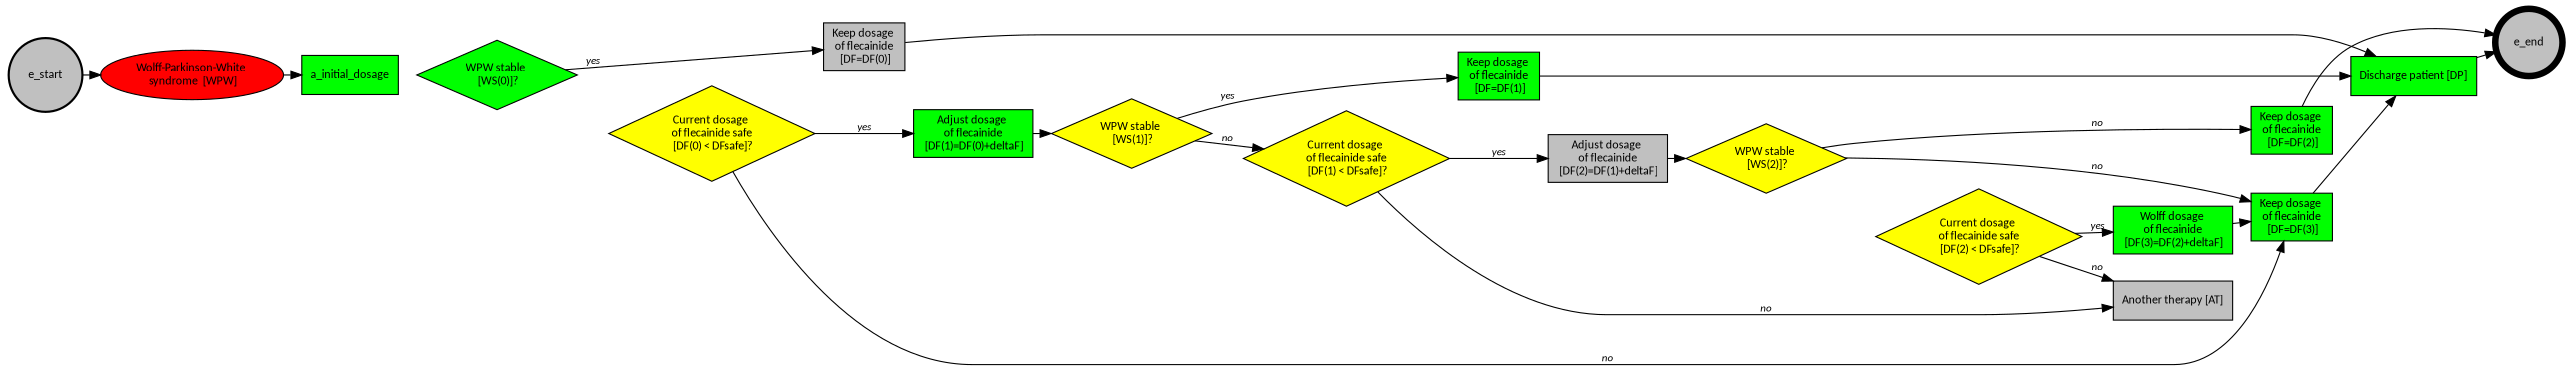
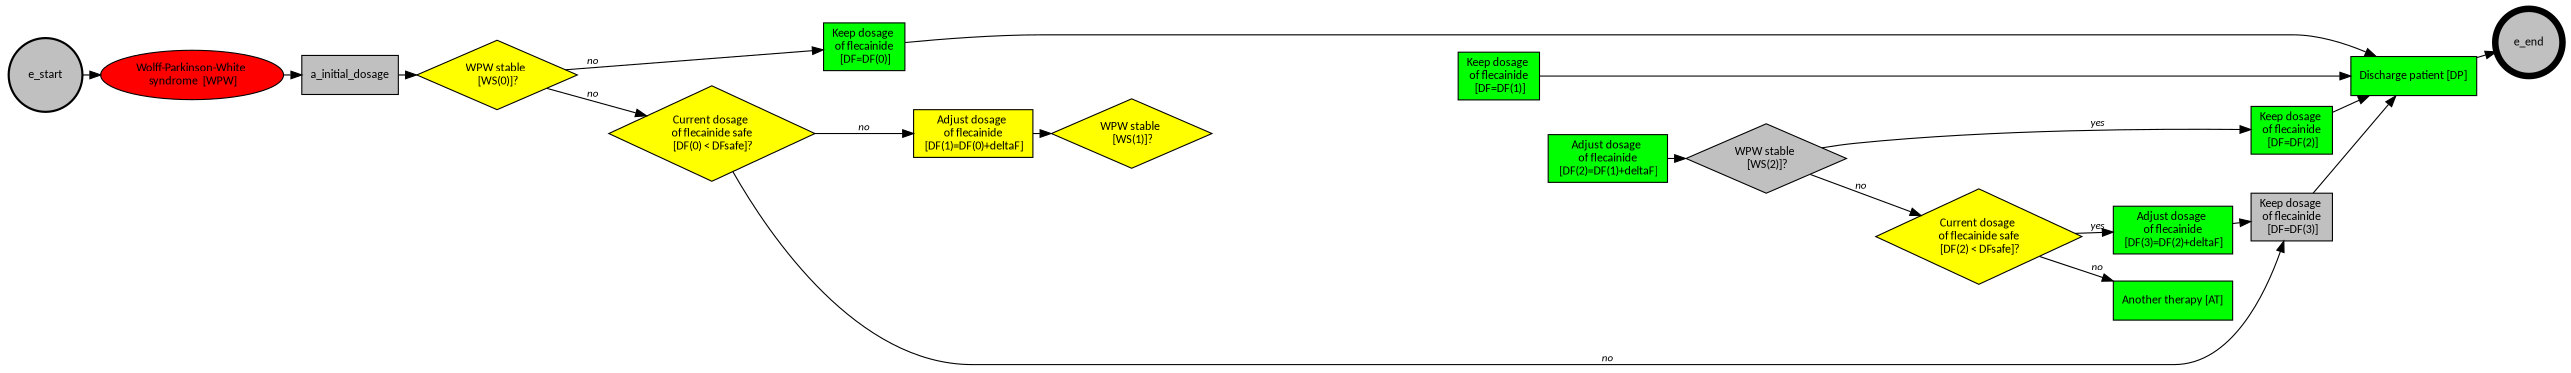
edge "Keep dosage of flecainide [DF=DF(2)]" -> "e_end": now "Keep dosage of flecainide [DF=DF(2)]" -> "Discharge patient [DP]"
node "Keep dosage of flecainide [DF=DF(0)]": fillcolor gray -> green
edge "WPW stable [WS(0)]?" -> "Keep dosage of flecainide [DF=DF(0)]": label "yes" -> "no"
node "a_initial_dosage": fillcolor green -> gray
edge "a_initial_dosage" -> "WPW stable [WS(0)]?": added
node "WPW stable [WS(0)]?": fillcolor green -> yellow
edge "WPW stable [WS(1)]?" -> "Keep dosage of flecainide [DF=DF(1)]": removed, label "yes"
edge "WPW stable [WS(0)]?" -> "Current dosage of flecainide safe [DF(0) < DFsafe]?": added, label "no"
edge "WPW stable [WS(2)]?" -> "Keep dosage of flecainide [DF=DF(2)]": label "no" -> "yes"
edge "Current dosage of flecainide safe [DF(0) < DFsafe]?" -> "Adjust dosage of flecainide [DF(1)=DF(0)+deltaF]": label "yes" -> "no"
node "Adjust dosage of flecainide [DF(1)=DF(0)+deltaF]": fillcolor green -> yellow
node "Current dosage of flecainide safe [DF(1) < DFsafe]?": removed
node "Adjust dosage of flecainide [DF(2)=DF(1)+deltaF]": fillcolor gray -> green
node "WPW stable [WS(2)]?": fillcolor yellow -> gray
edge "WPW stable [WS(2)]?" -> "Keep dosage of flecainide [DF=DF(3)]": now "WPW stable [WS(2)]?" -> "Current dosage of flecainide safe [DF(2) < DFsafe]?"
node "Keep dosage of flecainide [DF=DF(3)]": fillcolor green -> gray
node "Wolff dosage of flecainide [DF(3)=DF(2)+deltaF]": label "Wolff dosage of flecainide [DF(3)=DF(2)+deltaF]" -> "Adjust dosage of flecainide [DF(3)=DF(2)+deltaF]"
node "Another therapy [AT]": fillcolor gray -> green
